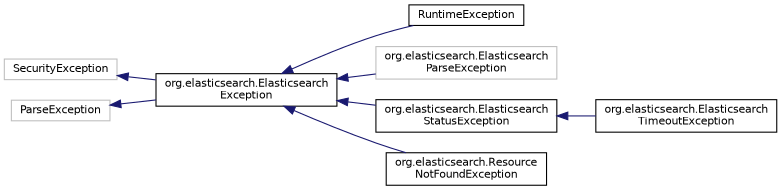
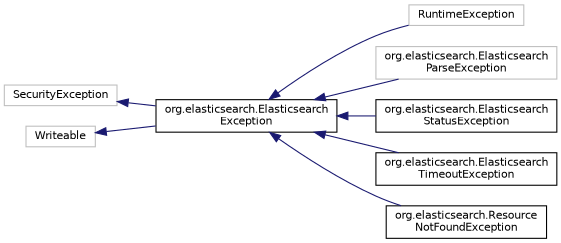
node "RuntimeException": color black -> grey75
node "ParseException": label "ParseException" -> "Writeable"
edge "org.elasticsearch.Elasticsearch TimeoutException" -> "org.elasticsearch.Elasticsearch StatusException": now "org.elasticsearch.Elasticsearch TimeoutException" -> "org.elasticsearch.Elasticsearch Exception"
